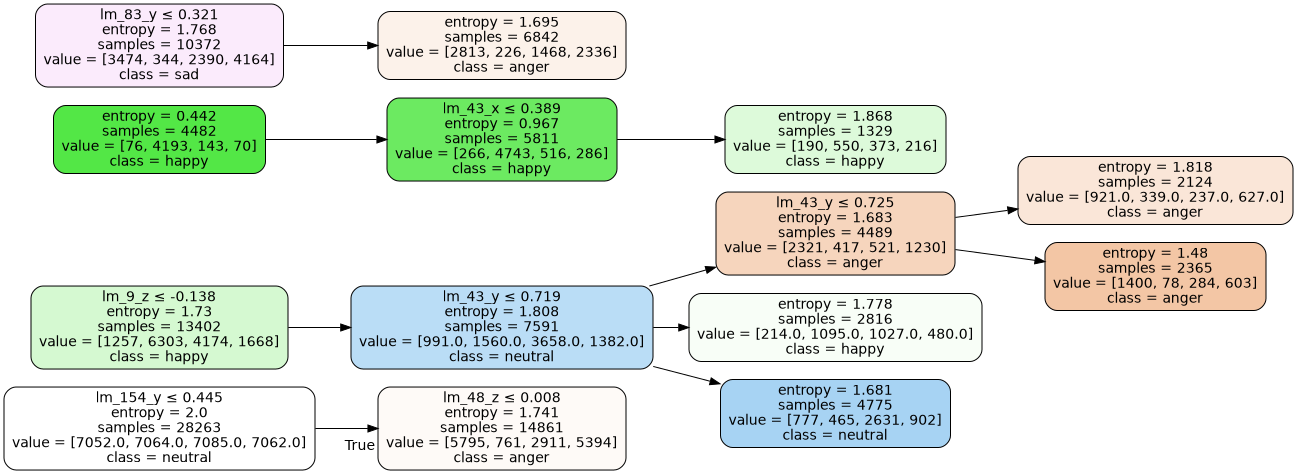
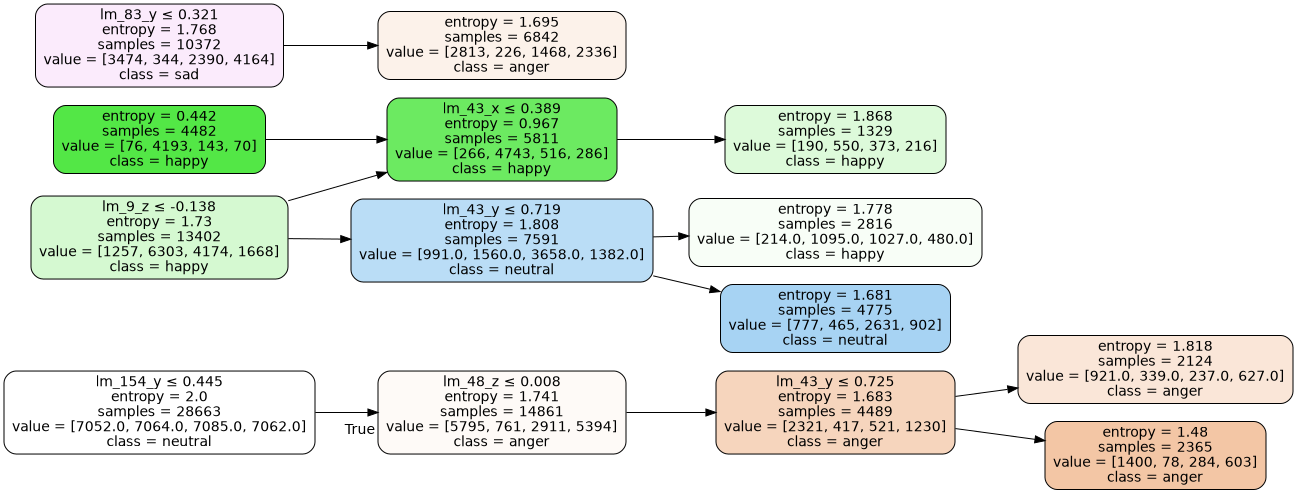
edge "lm_9_z ≤ -0.138" -> "lm_43_x ≤ 0.389": added
edge "lm_43_y ≤ 0.719" -> "lm_43_y ≤ 0.725": now "lm_48_z ≤ 0.008" -> "lm_43_y ≤ 0.725"
node "lm_154_y ≤ 0.445": text "samples = 28263" -> "samples = 28663"
